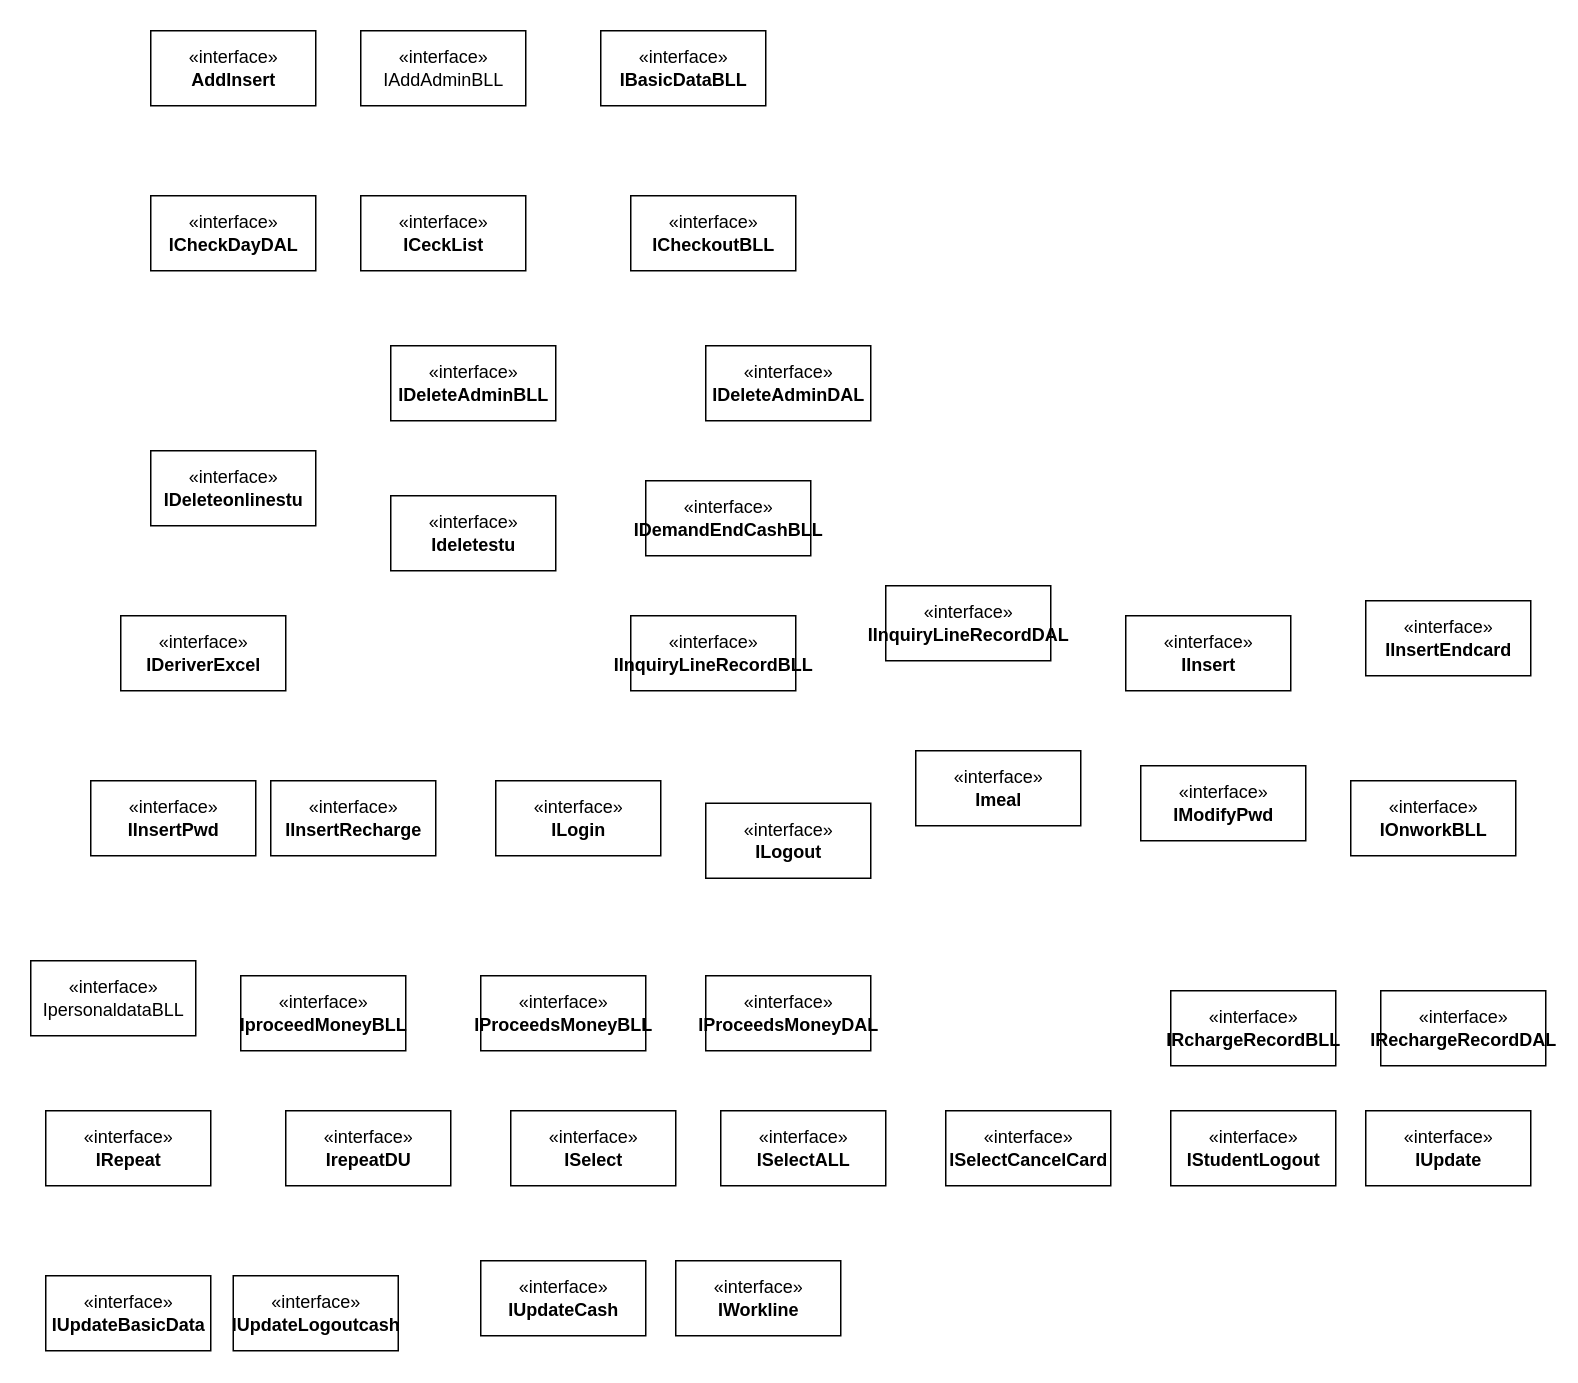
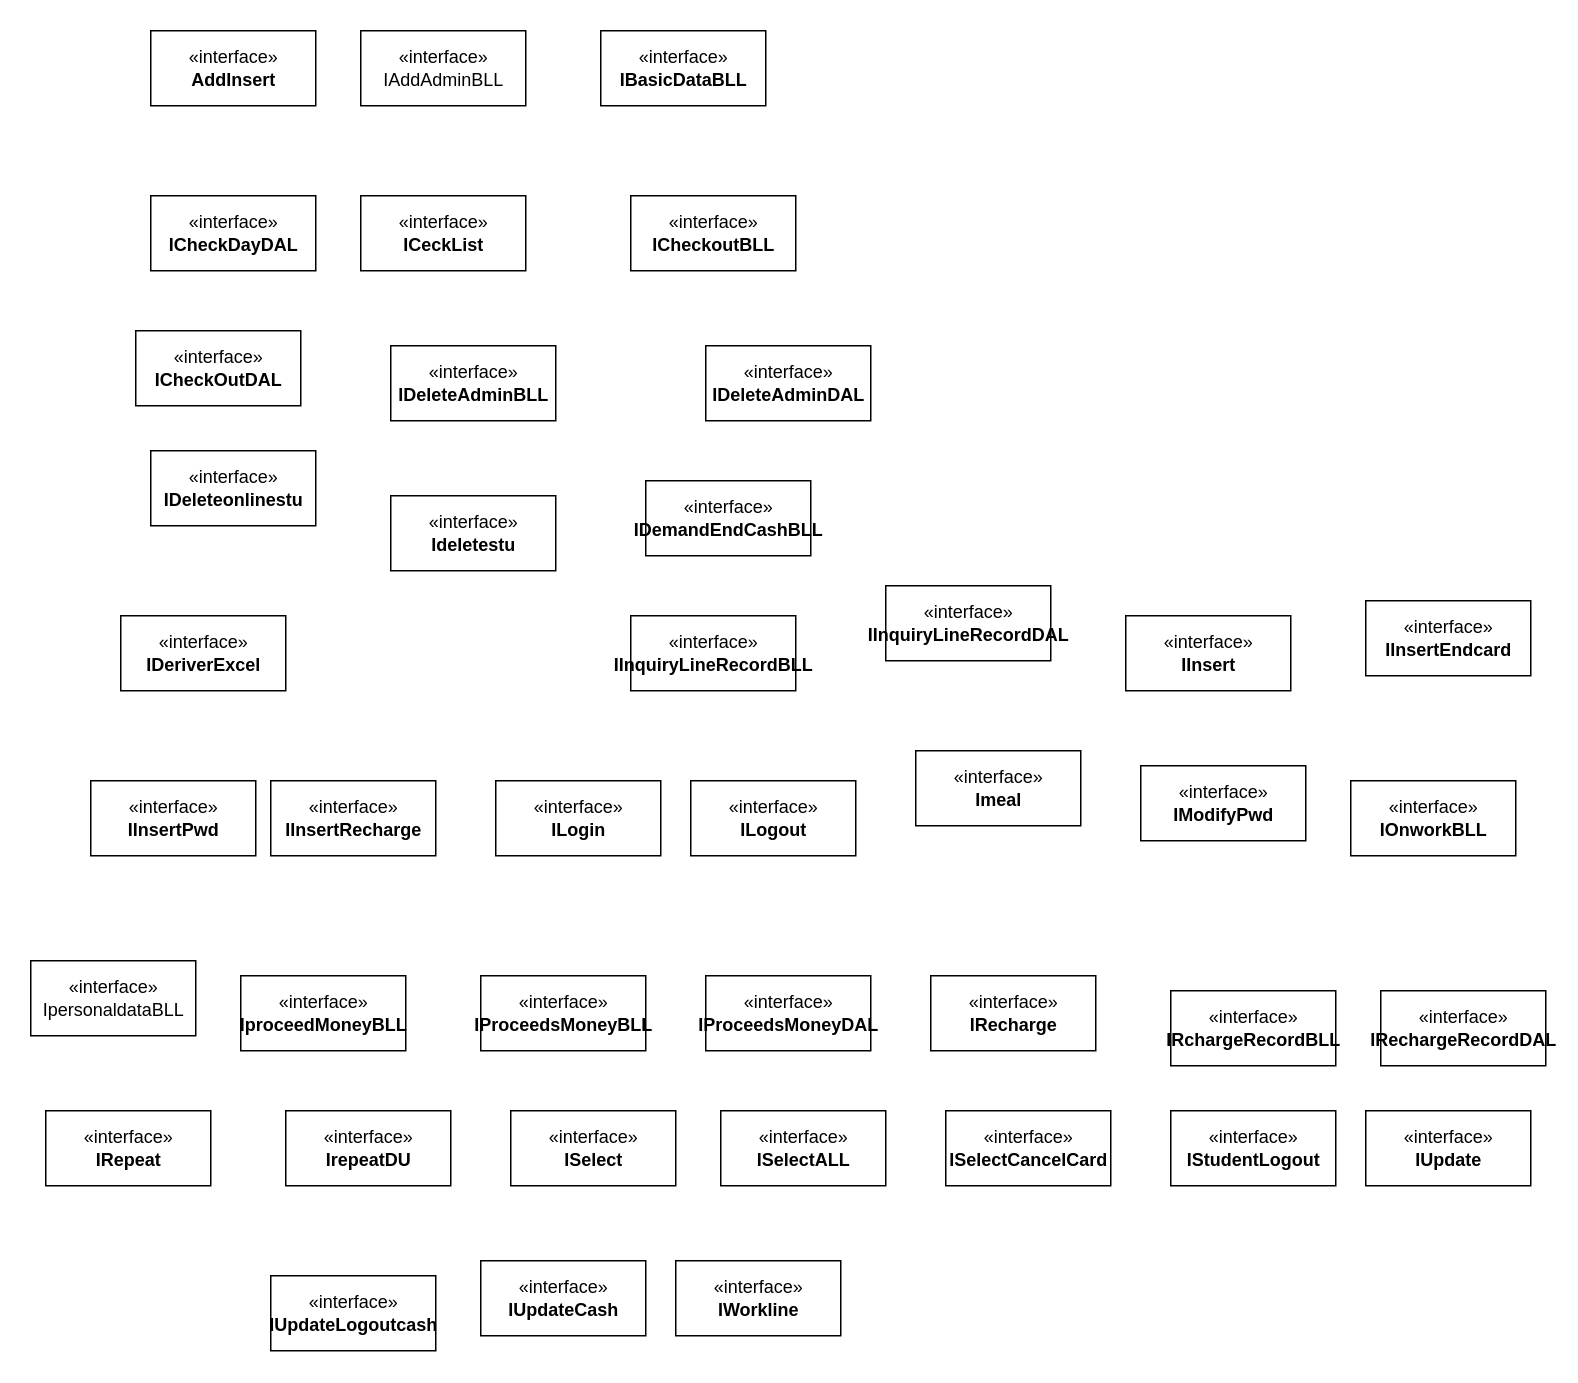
node "«interface» ICheckOutDAL": added
node "«interface» ILogout": moved (788, 841) -> (773, 818)
node "«interface» IRecharge": added
node "«interface» IUpdateBasicData": removed
node "«interface» IUpdateLogoutcash": moved (316, 1313) -> (353, 1313)
